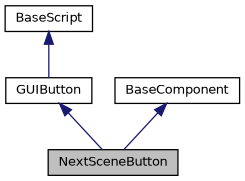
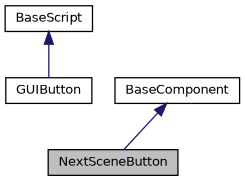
edge "NextSceneButton" -> "GUIButton": removed
